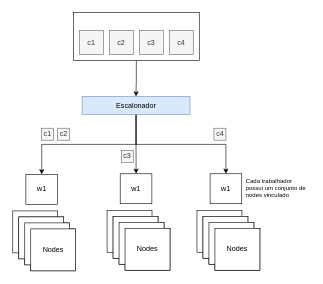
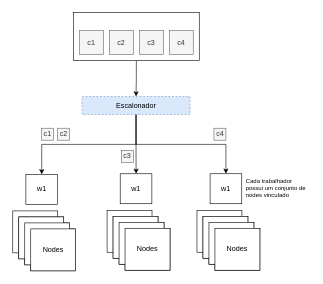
node "Escalonador": style solid -> dashed
